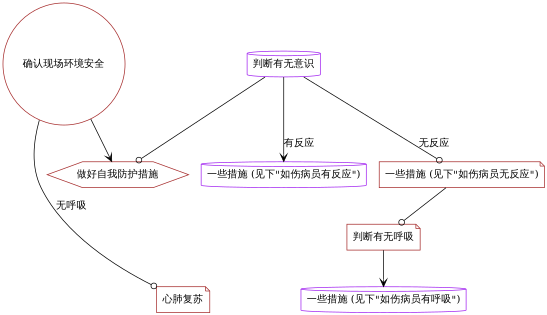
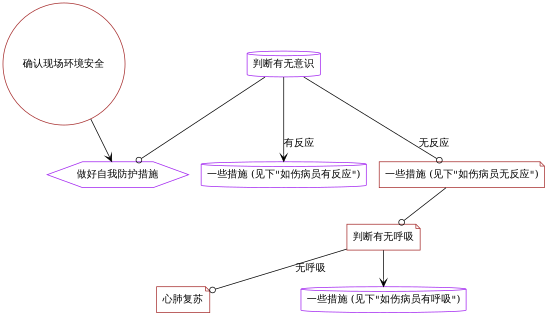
node "做好自我防护措施": color brown -> purple
edge "确认现场环境安全" -> "心肺复苏": now "判断有无呼吸" -> "心肺复苏"
